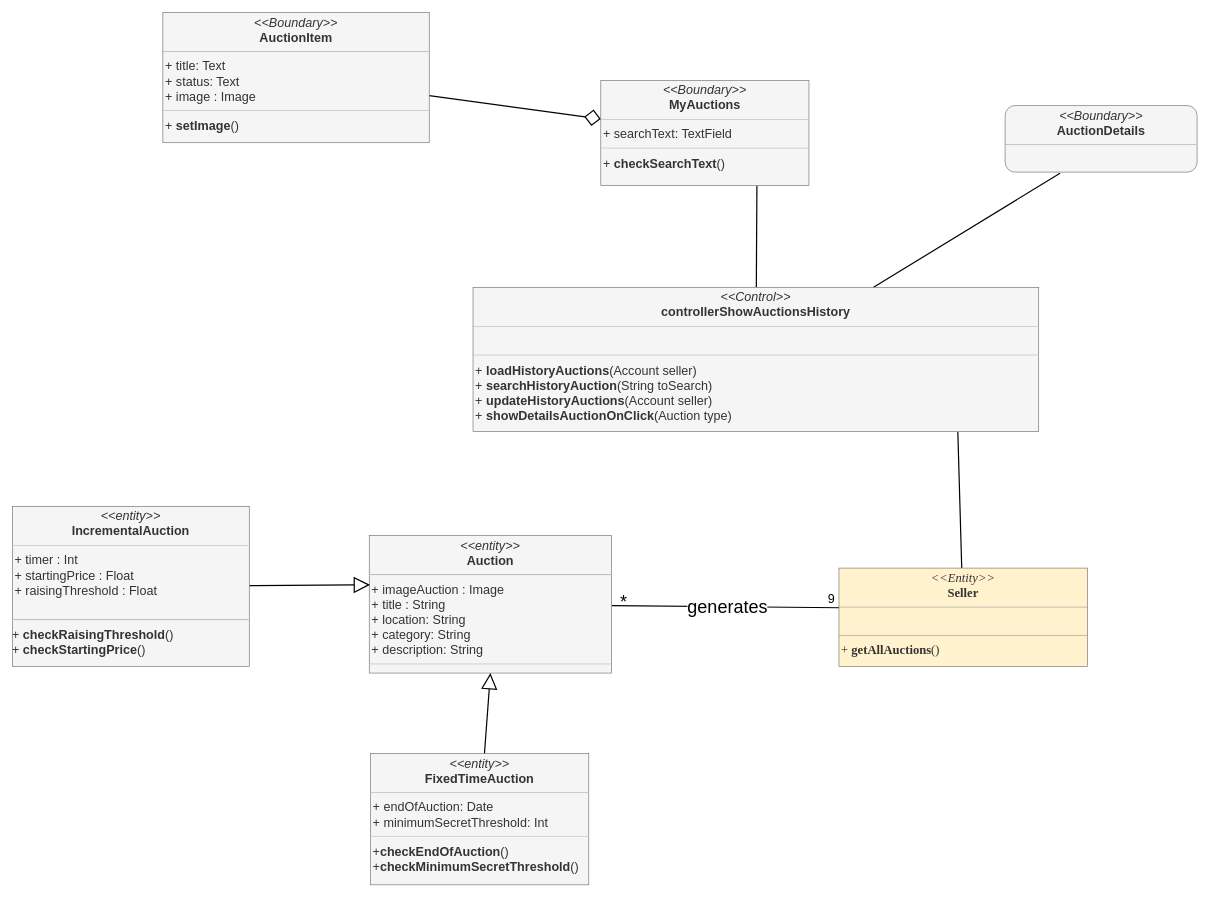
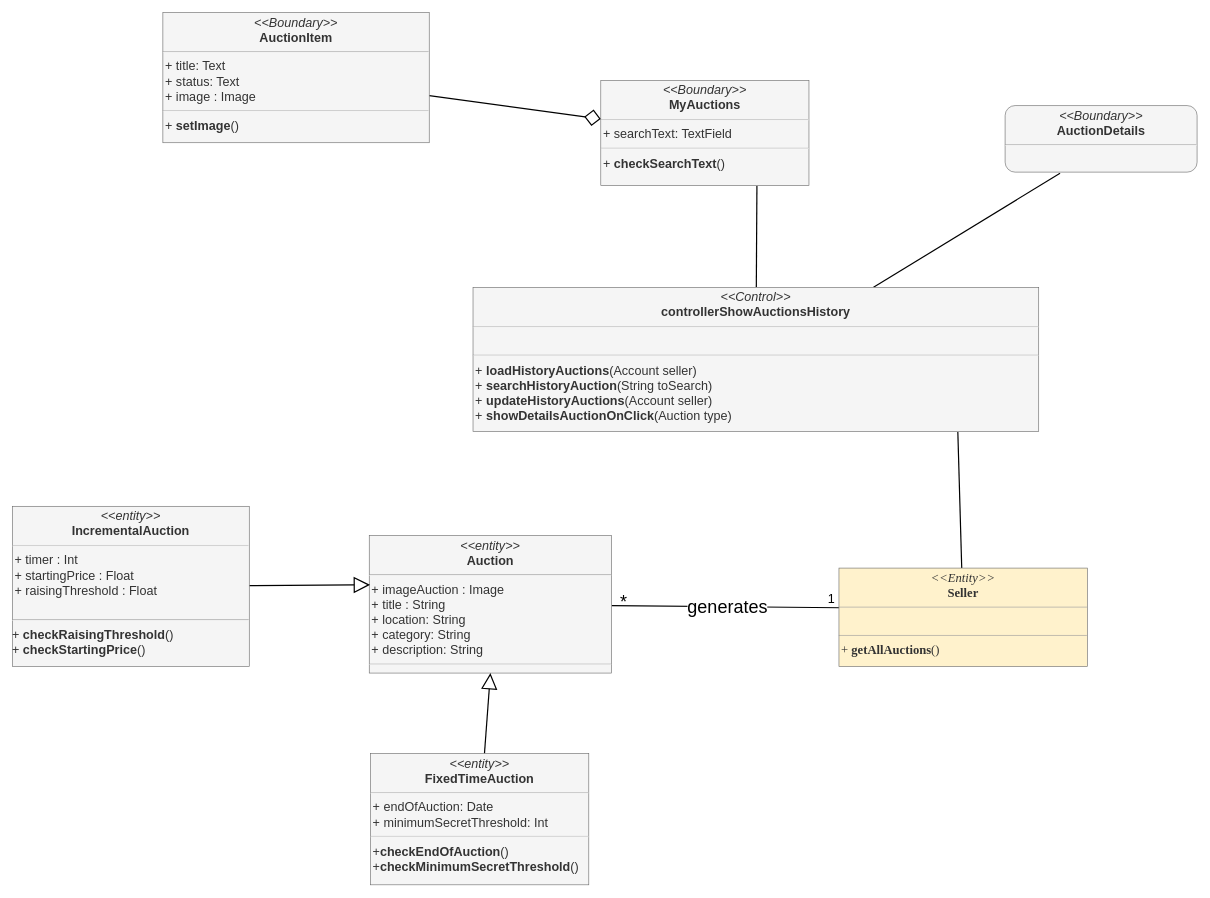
node "9": label "9" -> "1"
